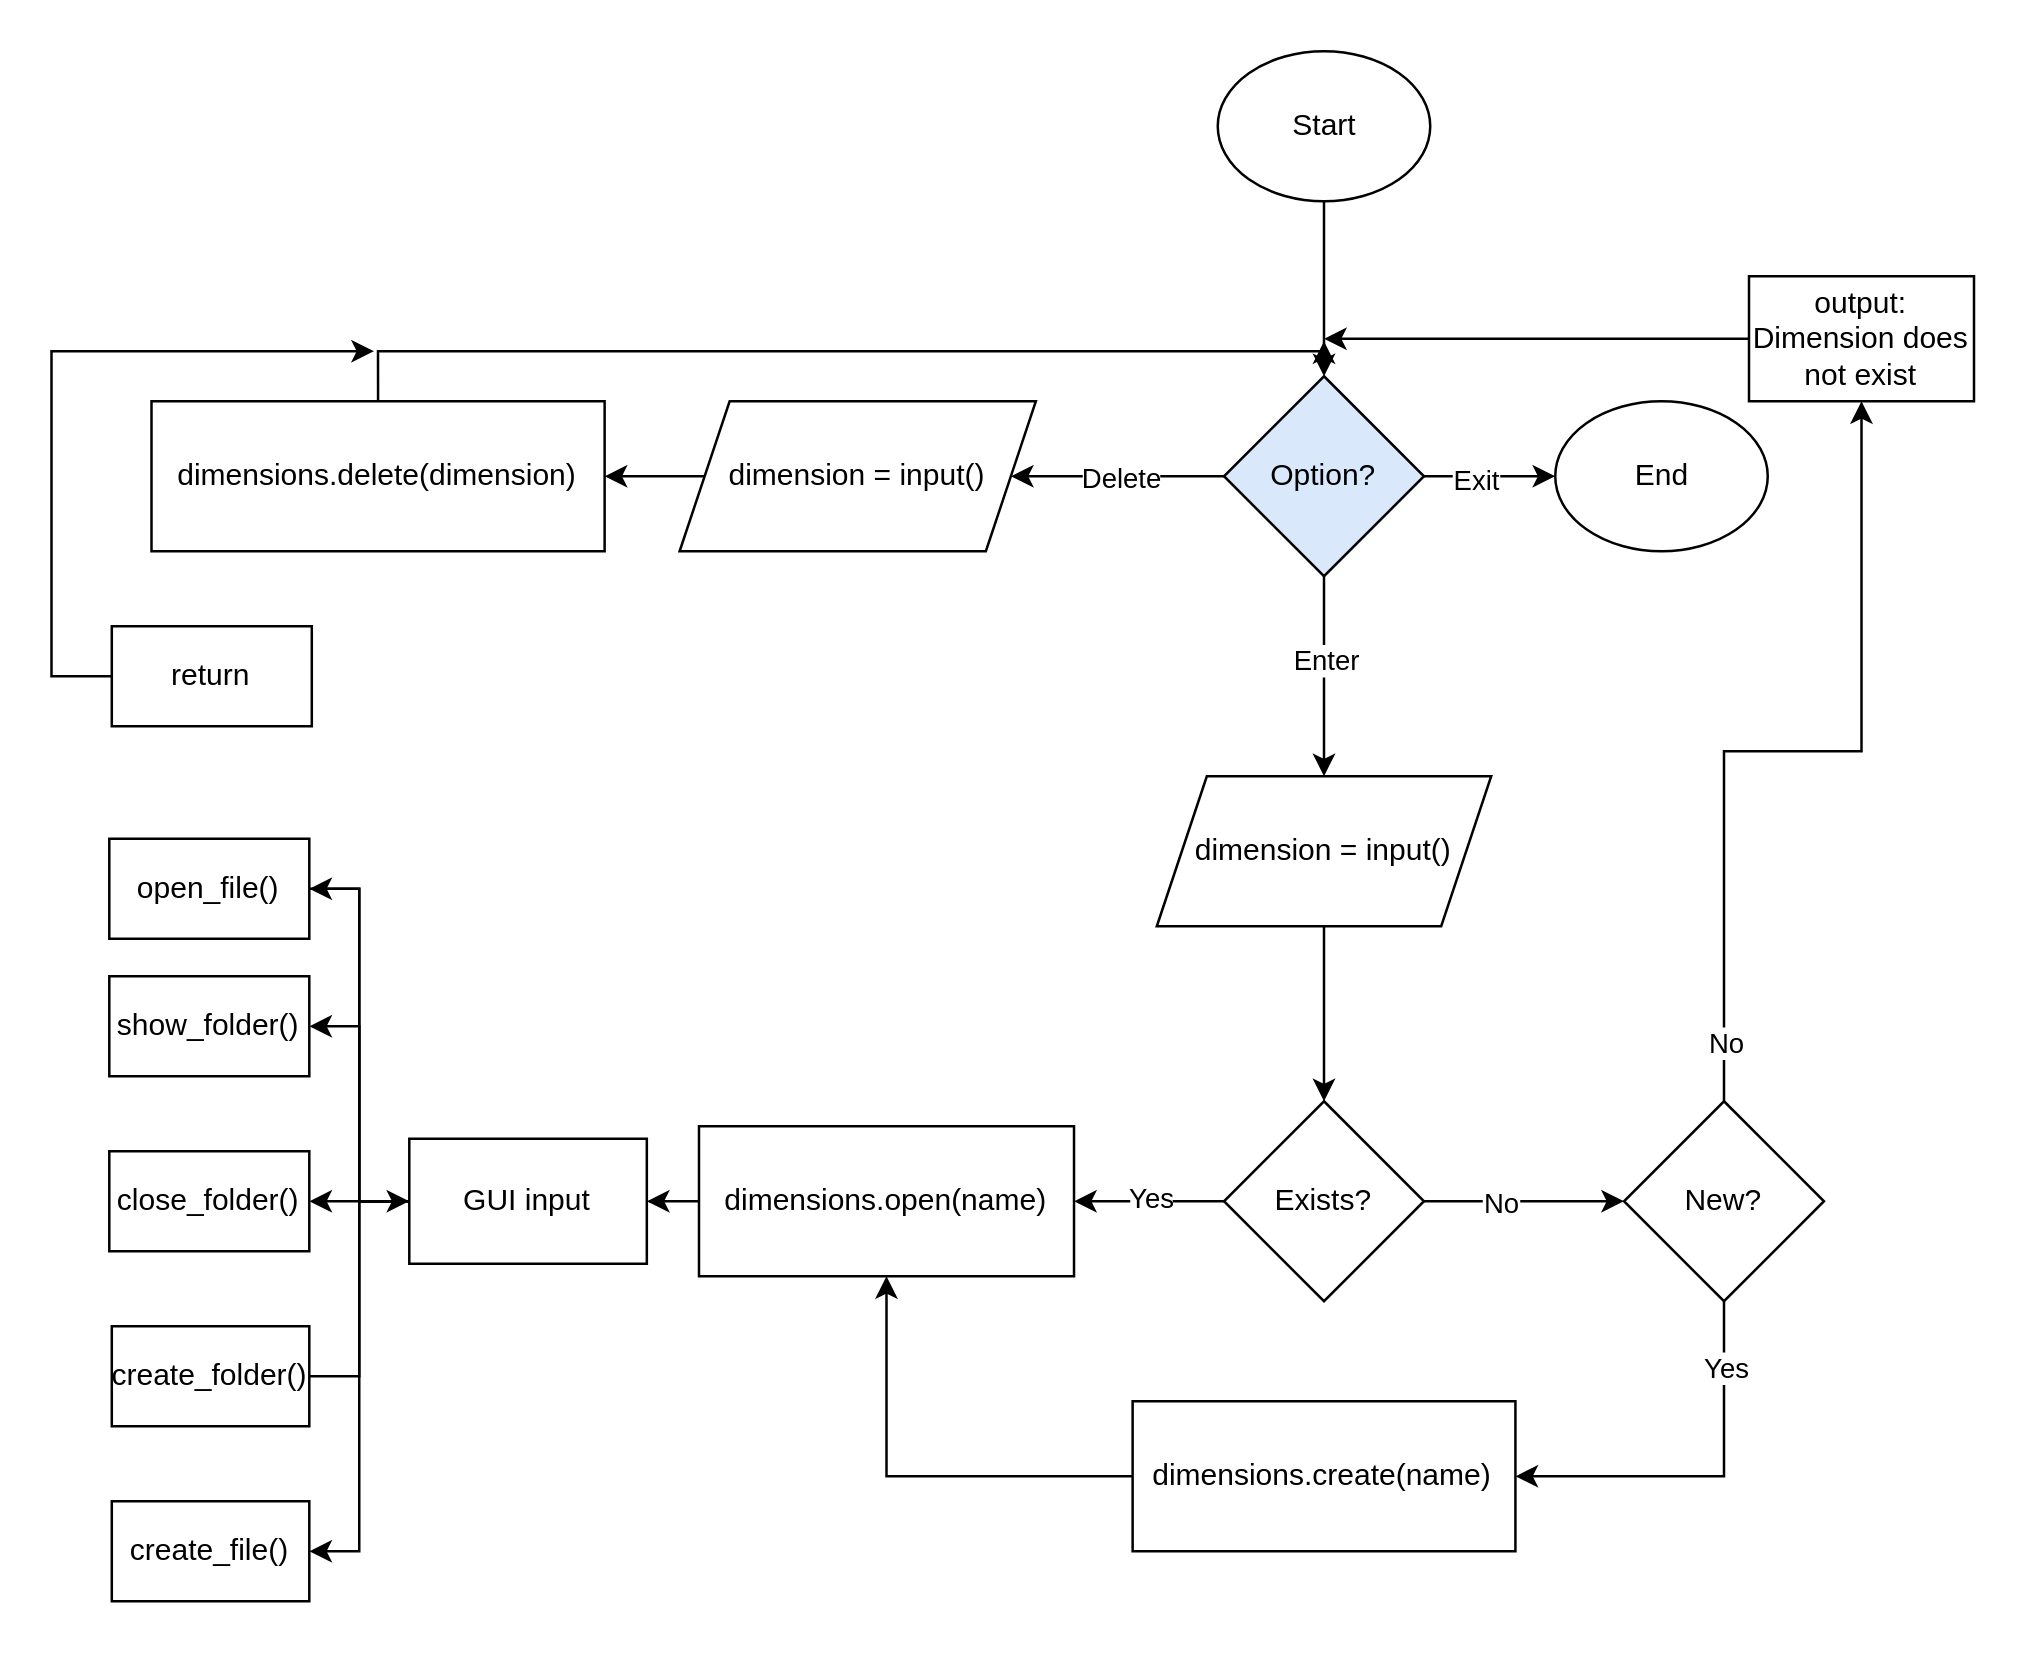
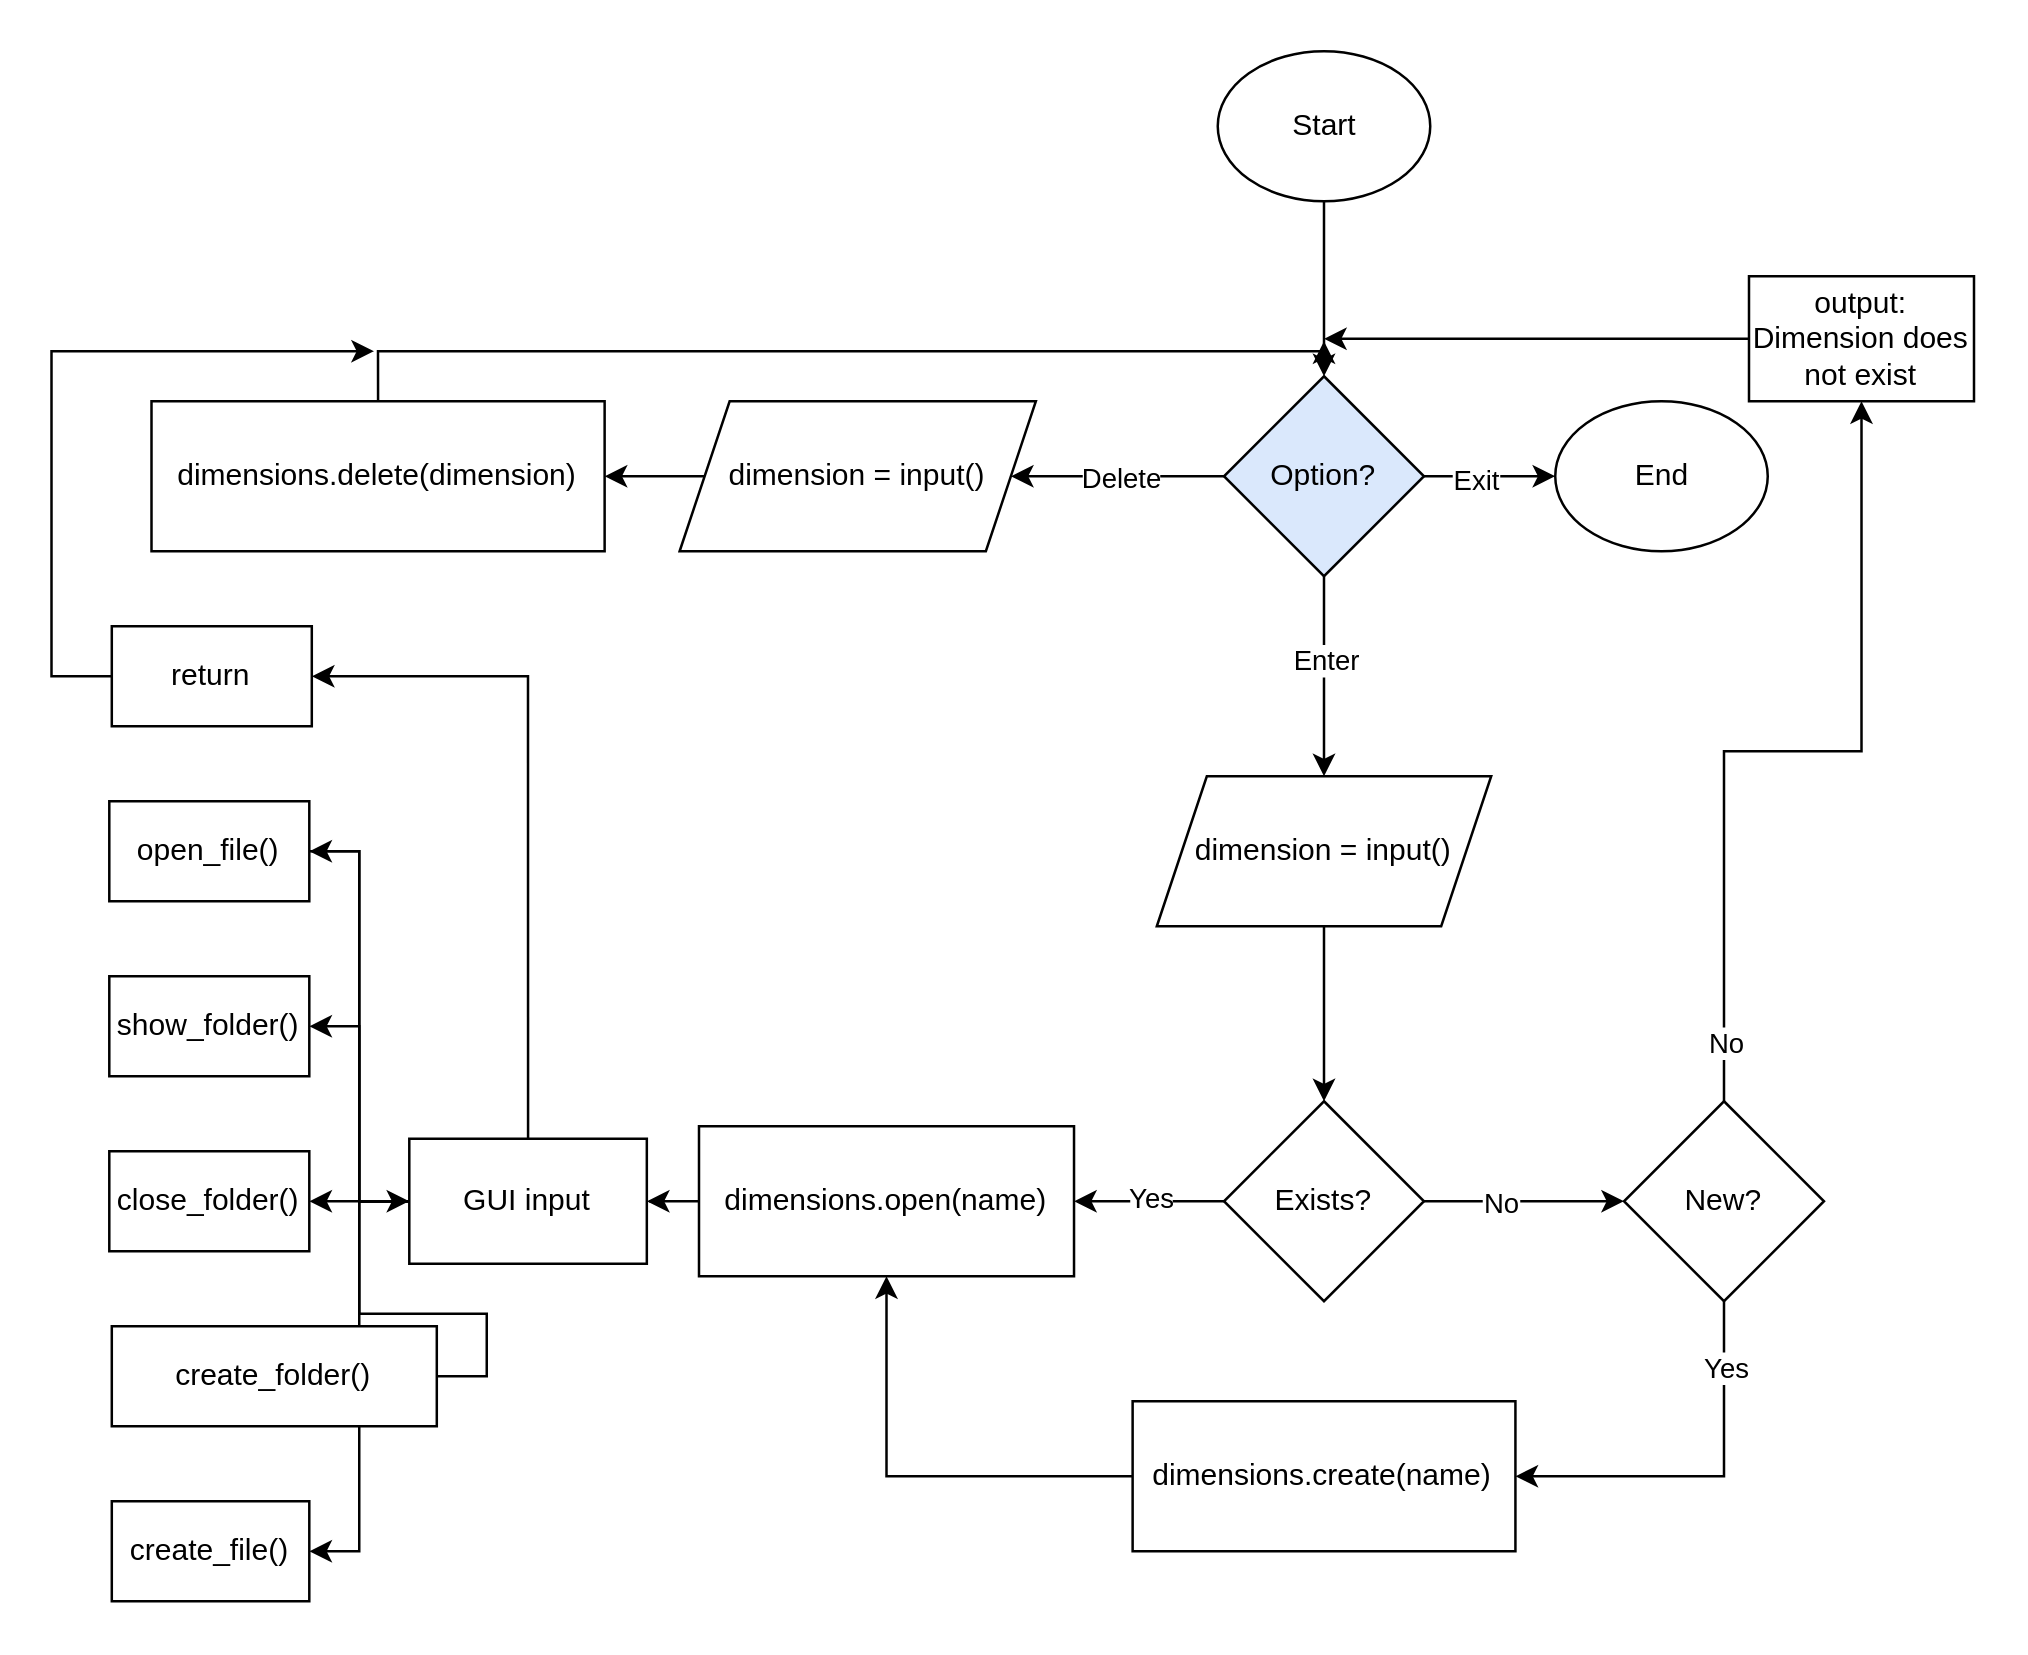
edge "GUI input" -> "return": added
node "open_file()": moved (209, 889) -> (209, 851)
node "create_folder()": size 198x100 -> 325x100
